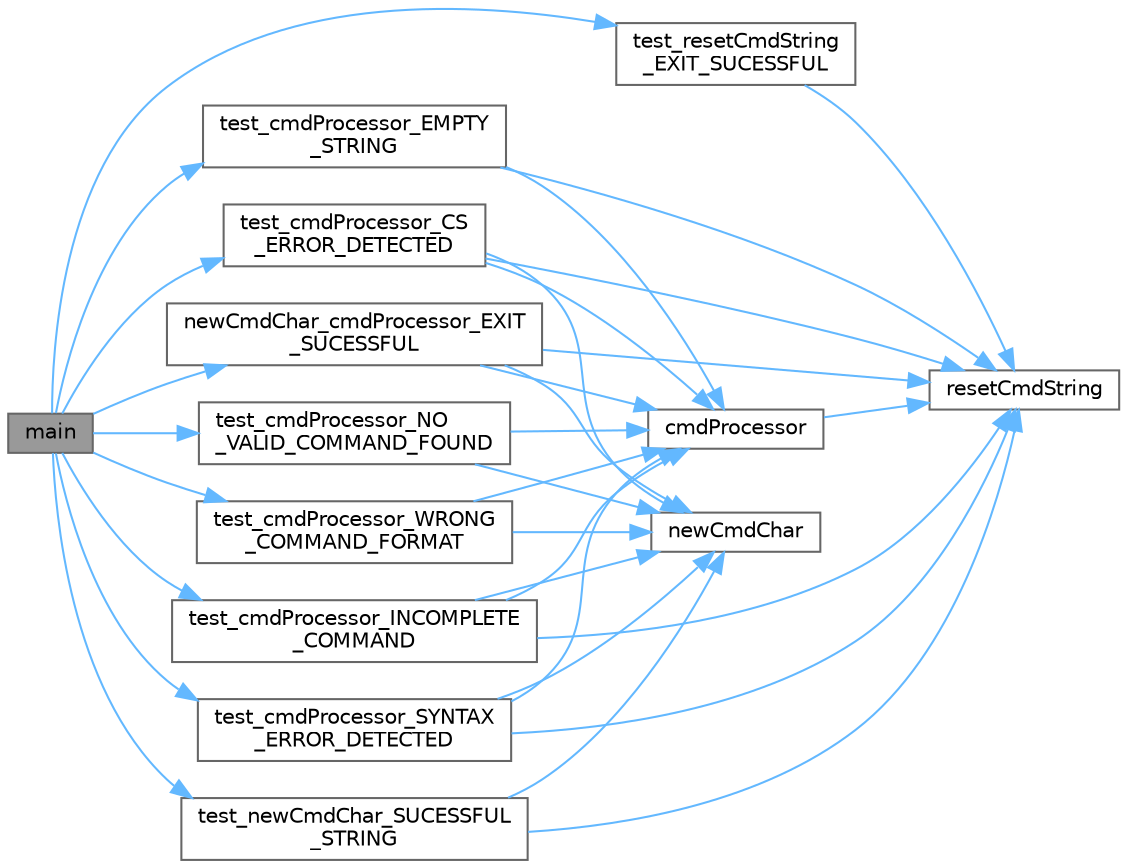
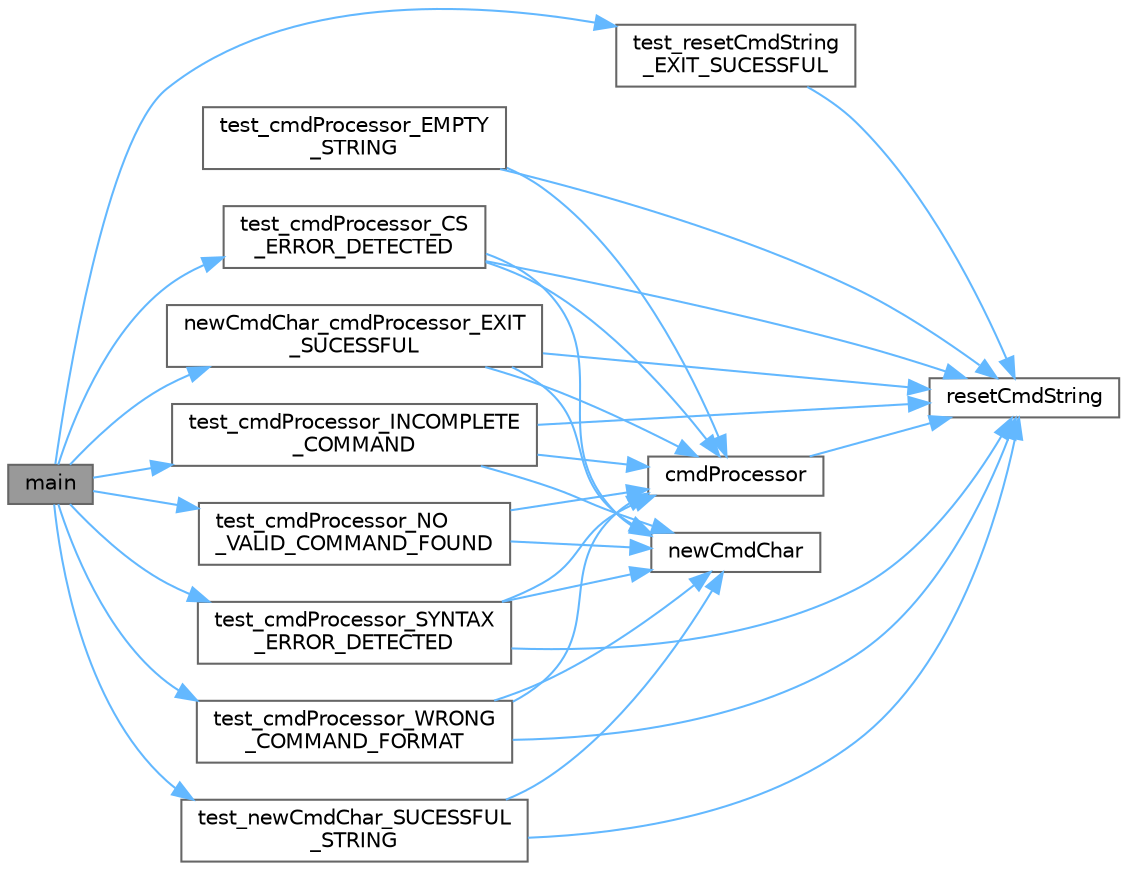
edge "main" -> "test_cmdProcessor_EMPTY _STRING": removed
edge "test_cmdProcessor_WRONG _COMMAND_FORMAT" -> "resetCmdString": added
